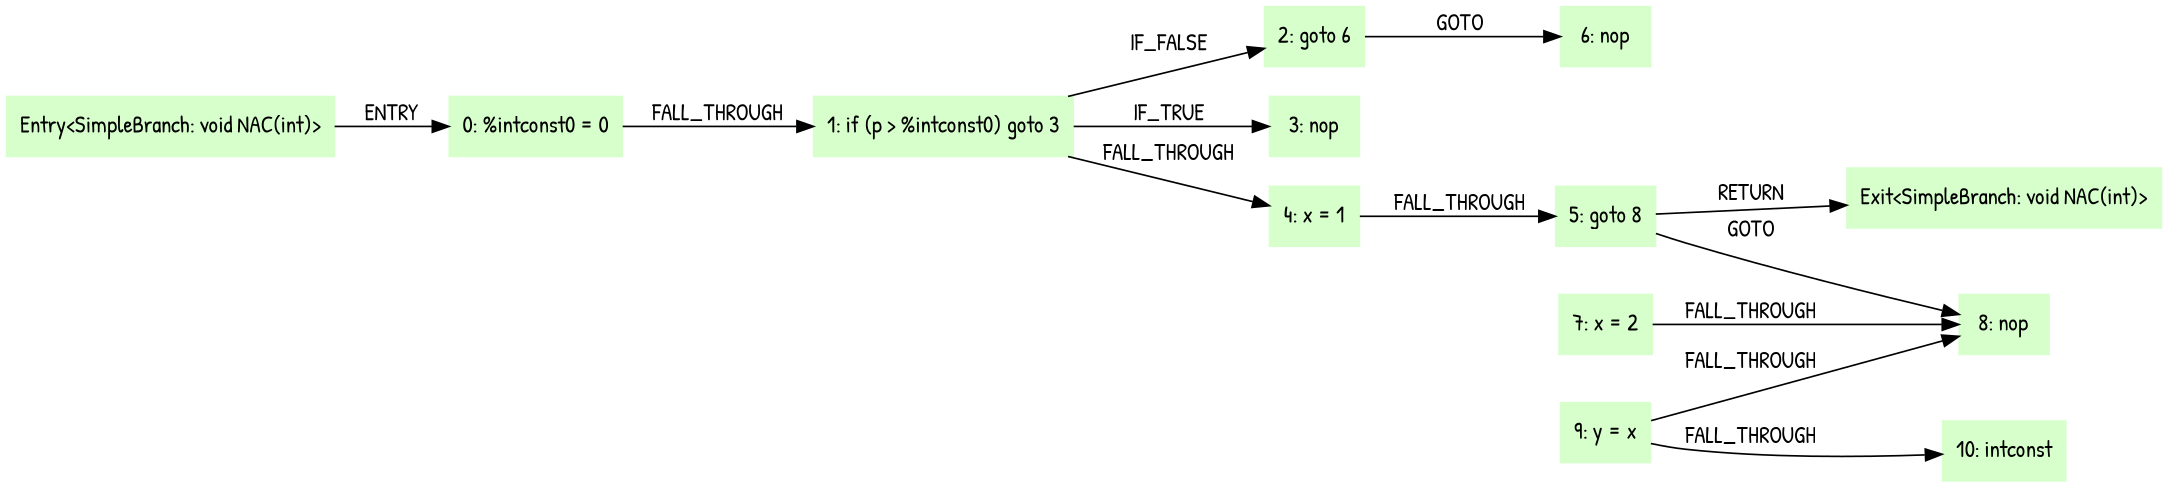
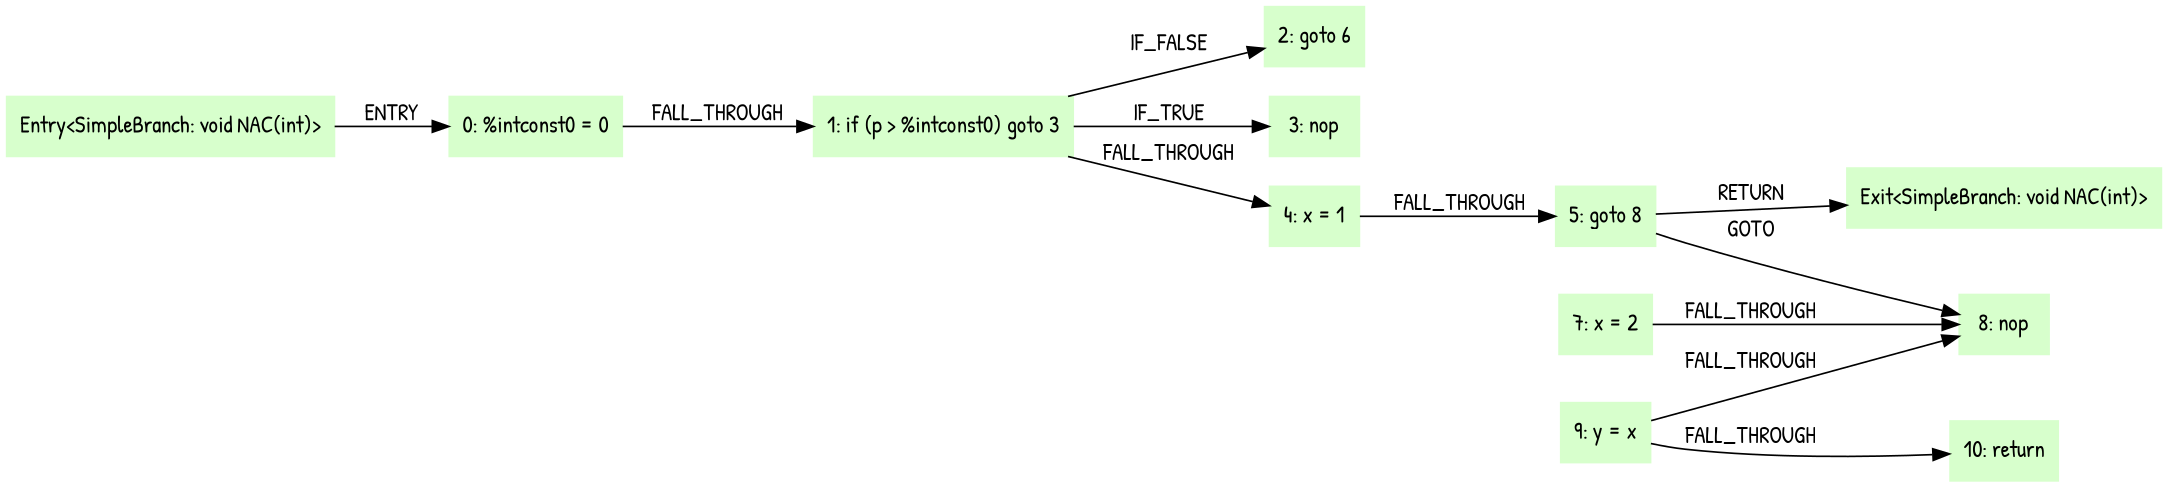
node "6: nop": removed
node "10: intconst": label "10: intconst" -> "10: return"
